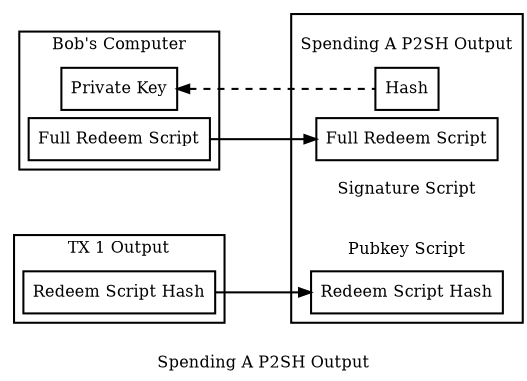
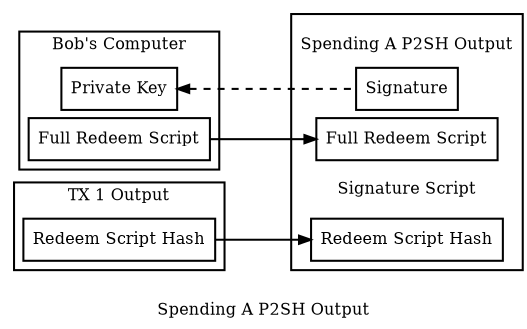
node "Hash": label "Hash" -> "Signature"
node "Pubkey Script": removed
